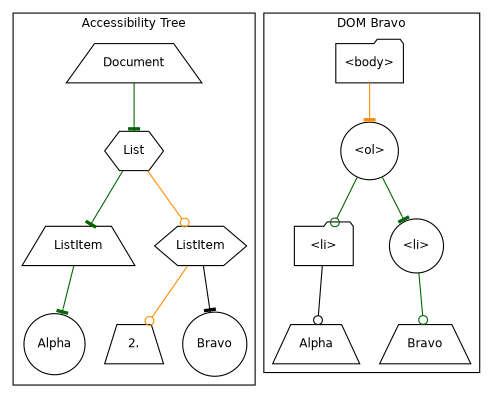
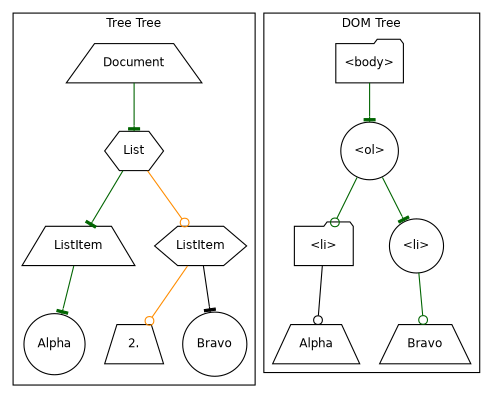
cluster "Accessibility Tree": label "Accessibility Tree" -> "Tree Tree"
cluster "DOM Bravo": label "DOM Bravo" -> "DOM Tree"
edge "<body>" -> "<ol>": color darkorange -> darkgreen
